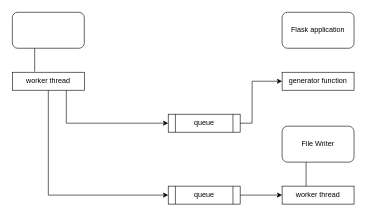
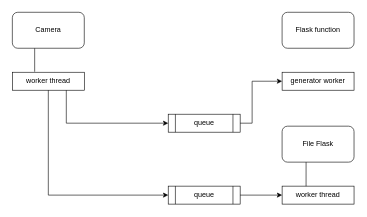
node "Camera": added
node "Flask application": label "Flask application" -> "Flask function"
node "generator function": label "generator function" -> "generator worker"
node "File Writer": label "File Writer" -> "File Flask"
